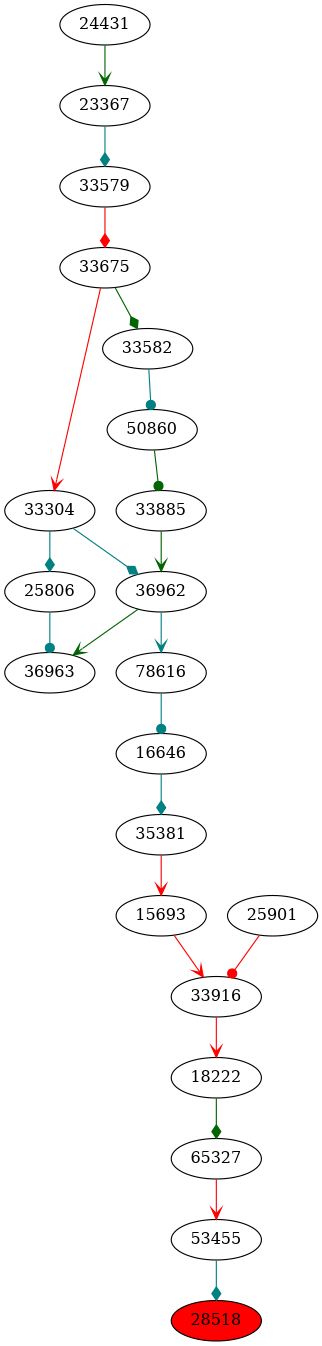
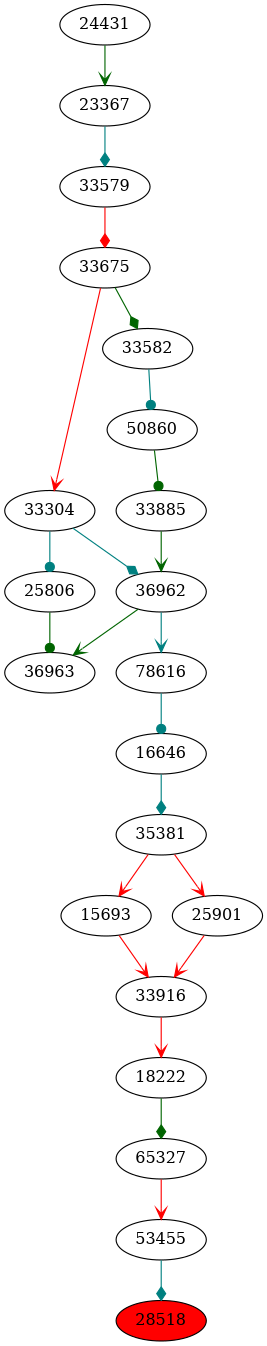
edge "33304" -> "25806": arrowhead diamond -> dot
edge "25806" -> "36963": color teal -> darkgreen
edge "35381" -> "25901": added
edge "25901" -> "33916": arrowhead dot -> vee
